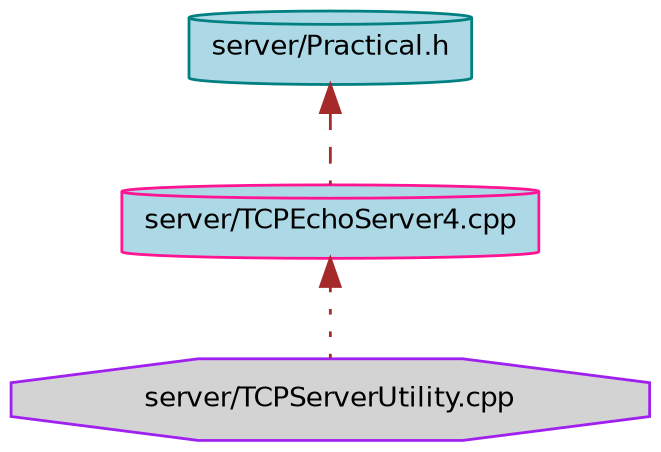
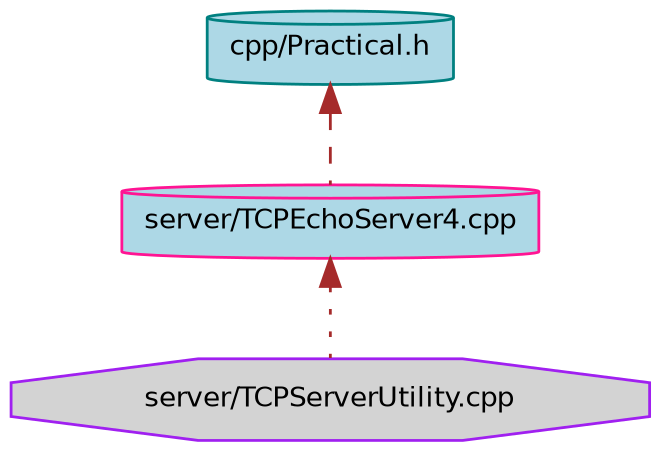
node "server/Practical.h": label "server/Practical.h" -> "cpp/Practical.h"
